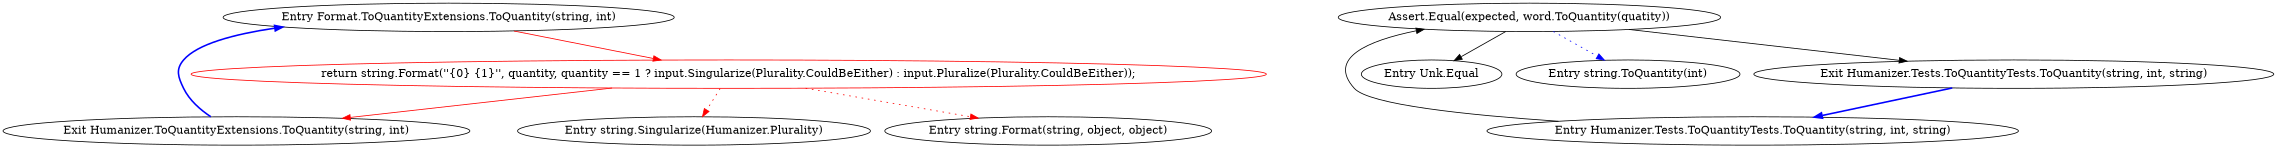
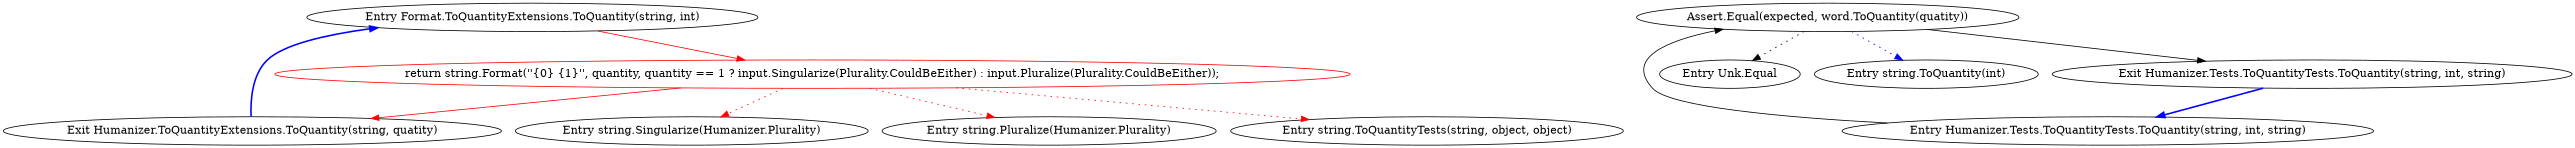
edge "Assert.Equal(expected, word.ToQuantity(quatity))" -> "Entry Unk.Equal": style solid -> dotted
node "Exit Humanizer.ToQuantityExtensions.ToQuantity(string, int)": label "Exit Humanizer.ToQuantityExtensions.ToQuantity(string, int)" -> "Exit Humanizer.ToQuantityExtensions.ToQuantity(string, quatity)"
node "Entry string.Format(string, object, object)": label "Entry string.Format(string, object, object)" -> "Entry string.ToQuantityTests(string, object, object)"
node "Entry string.Pluralize(Humanizer.Plurality)": added
